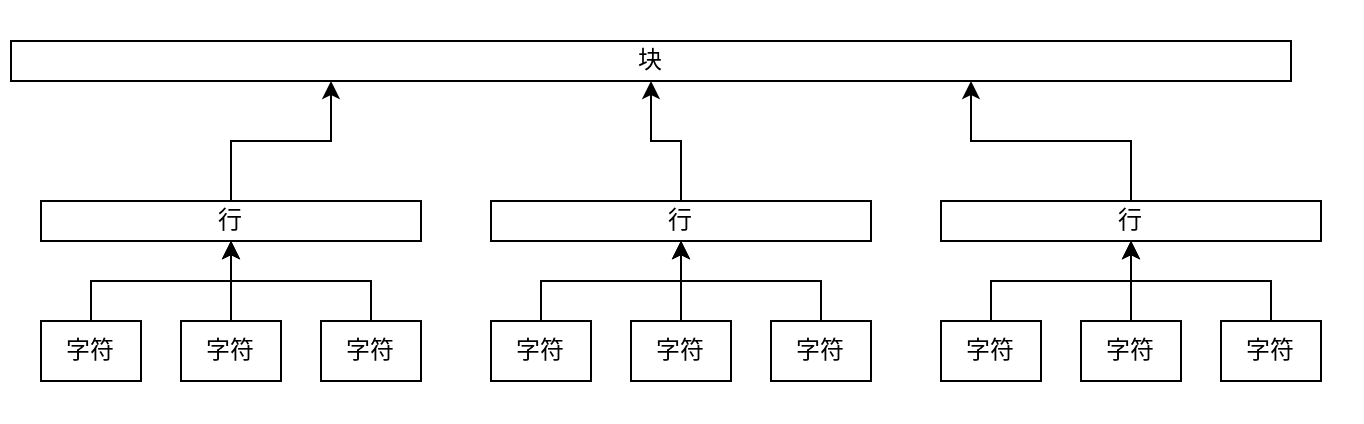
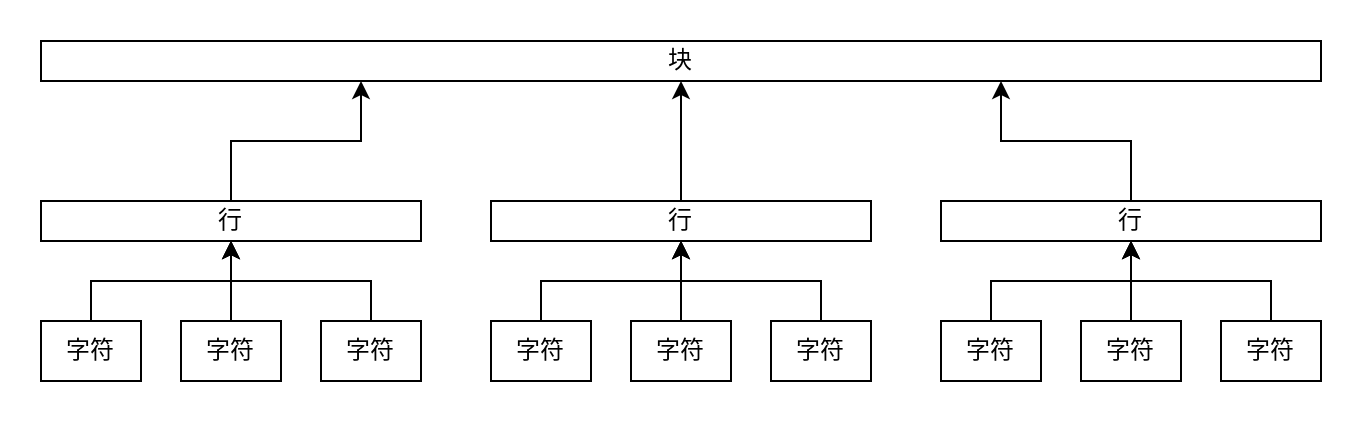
node "块": moved (651, 61) -> (681, 61)
